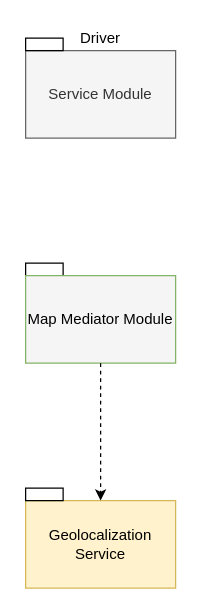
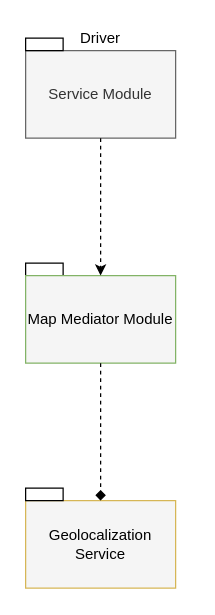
edge "Service Module" -> "Map Mediator Module": added
edge "Map Mediator Module" -> "Geolocalization Service": arrowhead classic -> diamond
node "Geolocalization Service": fillcolor #fff2cc -> #f5f5f5
